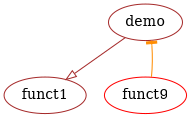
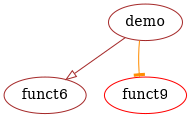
edge "funct9" -> "demo": reversed
node "funct1": label "funct1" -> "funct6"
